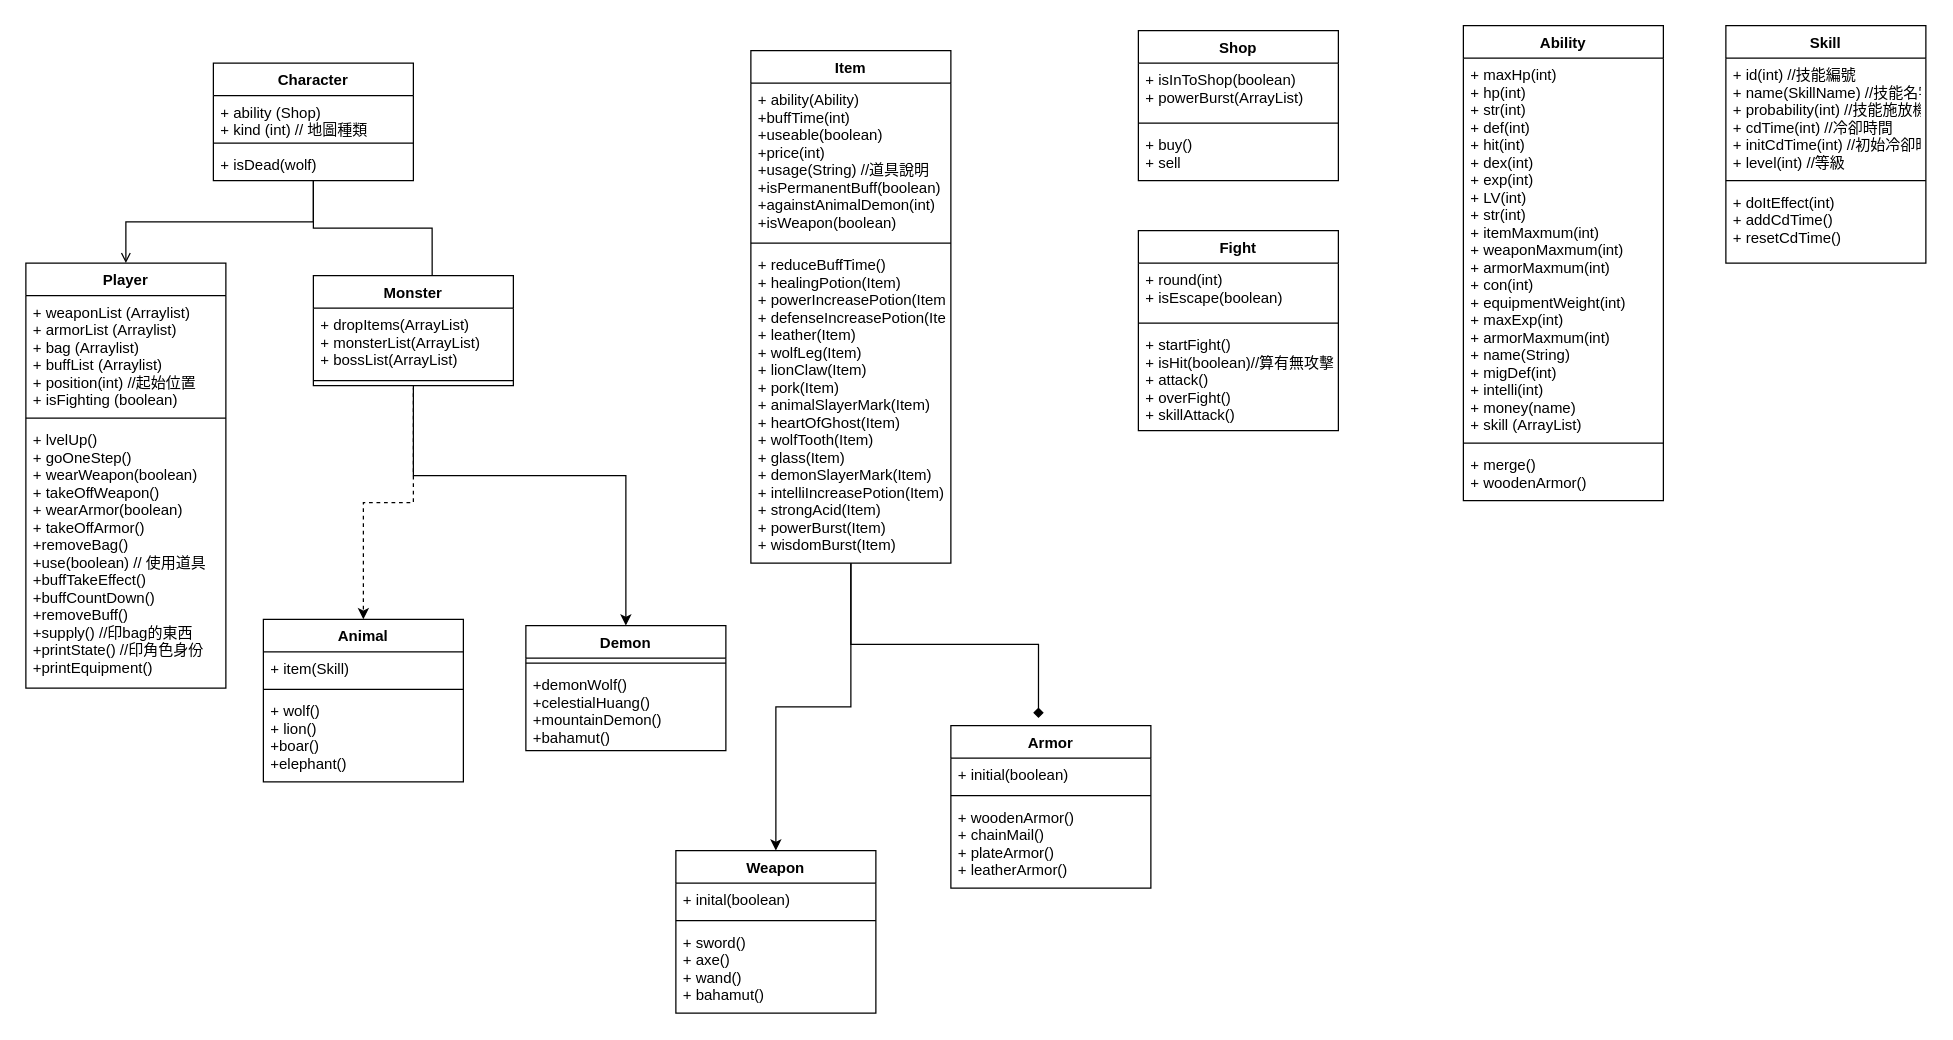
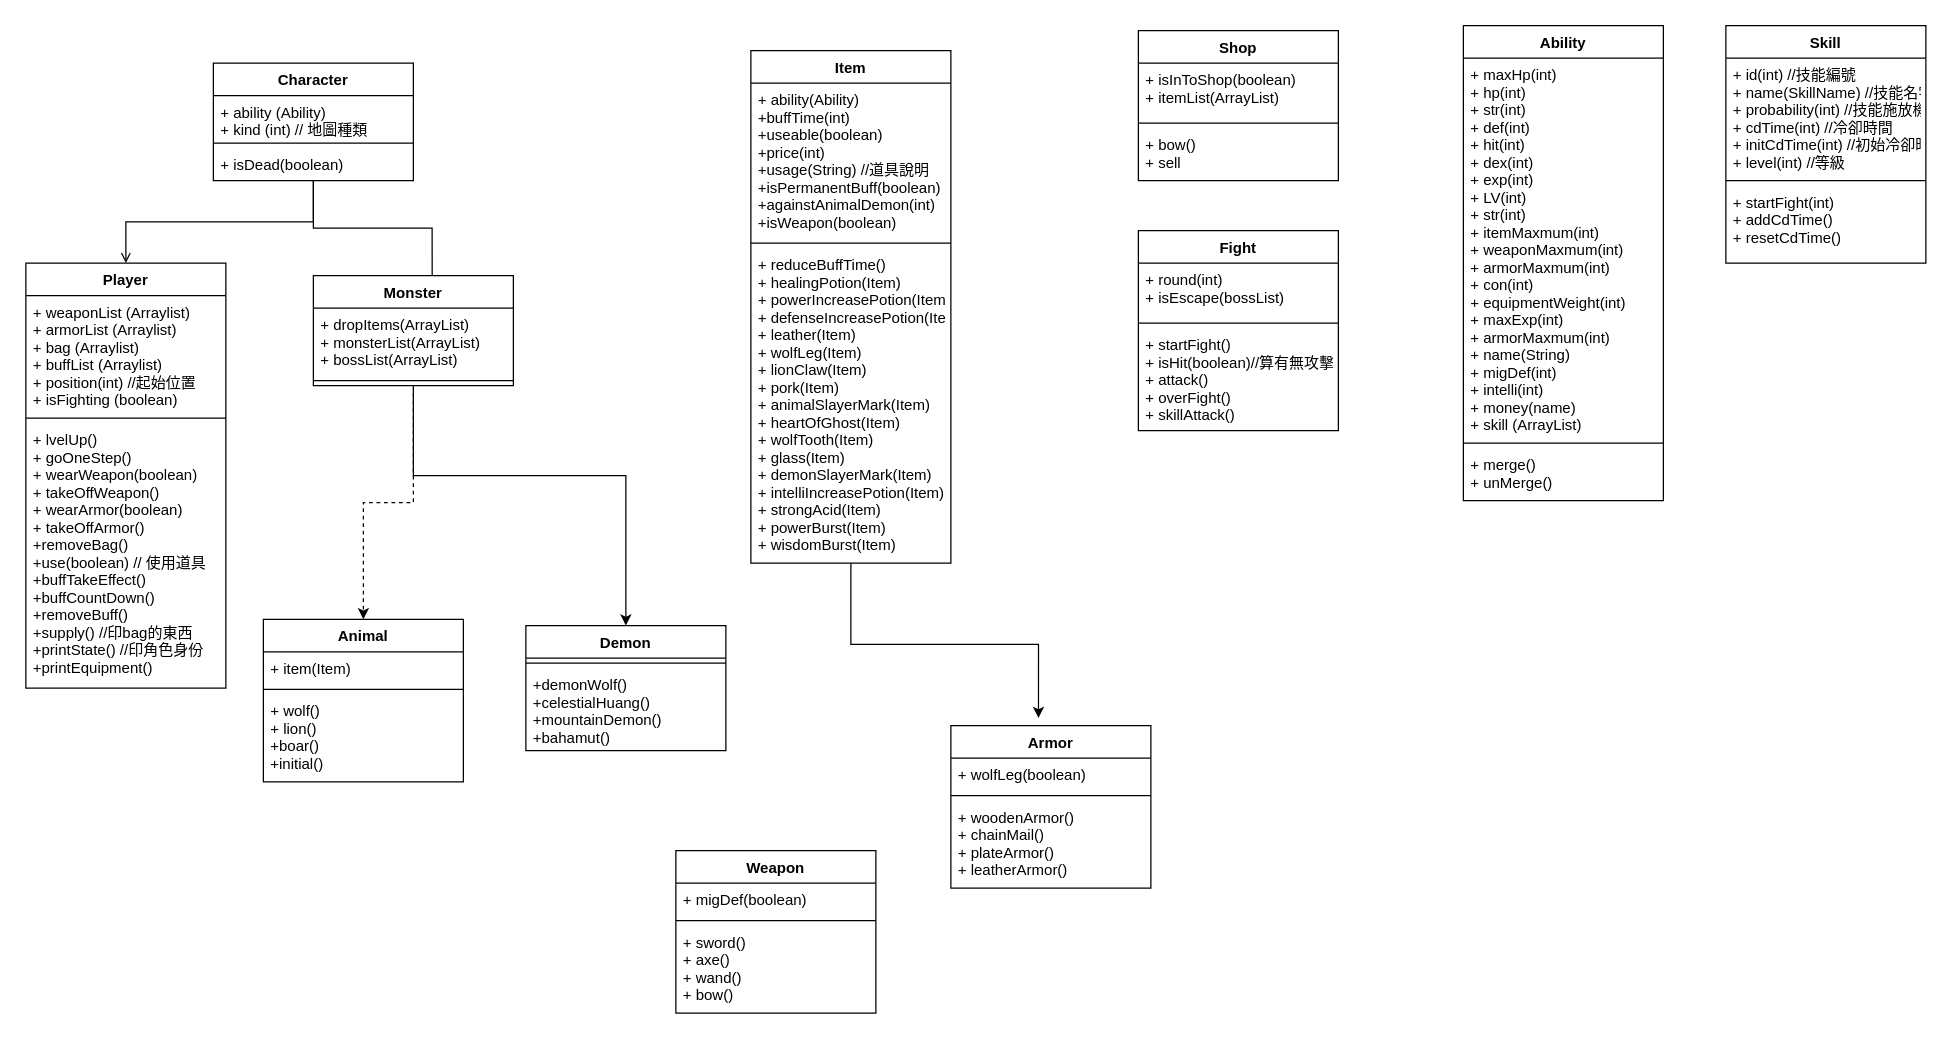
node "+ isInToShop(boolean) + powerBurst(ArrayList)": label "+ isInToShop(boolean) + powerBurst(ArrayList)" -> "+ isInToShop(boolean) + itemList(ArrayList)"
node "+ ability (Shop) + kind (int) // 地圖種類": label "+ ability (Shop) + kind (int) // 地圖種類" -> "+ ability (Ability) + kind (int) // 地圖種類"
node "+ buy() + sell": label "+ buy() + sell" -> "+ bow() + sell"
node "+ isDead(wolf)": label "+ isDead(wolf)" -> "+ isDead(boolean)"
node "+ doItEffect(int) + addCdTime() + resetCdTime()": label "+ doItEffect(int) + addCdTime() + resetCdTime()" -> "+ startFight(int) + addCdTime() + resetCdTime()"
node "+ round(int) + isEscape(boolean)": label "+ round(int) + isEscape(boolean)" -> "+ round(int) + isEscape(bossList)"
node "+ merge() + woodenArmor()": label "+ merge() + woodenArmor()" -> "+ merge() + unMerge()"
node "+ item(Skill)": label "+ item(Skill)" -> "+ item(Item)"
edge "Item" -> "Weapon": removed
edge "Item" -> "Armor": arrowhead diamond -> classic
node "+ wolf() + lion() +boar() +elephant()": label "+ wolf() + lion() +boar() +elephant()" -> "+ wolf() + lion() +boar() +initial()"
node "+ initial(boolean)": label "+ initial(boolean)" -> "+ wolfLeg(boolean)"
node "+ inital(boolean)": label "+ inital(boolean)" -> "+ migDef(boolean)"
node "+ sword() + axe() + wand() + bahamut()": label "+ sword() + axe() + wand() + bahamut()" -> "+ sword() + axe() + wand() + bow()"
